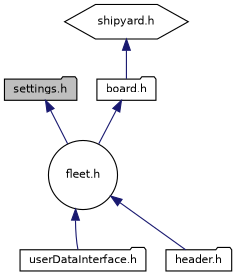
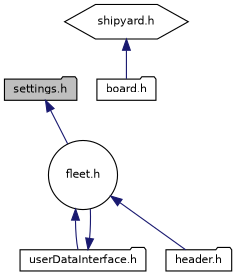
edge "fleet.h" -> "board.h": now "fleet.h" -> "userDataInterface.h"
